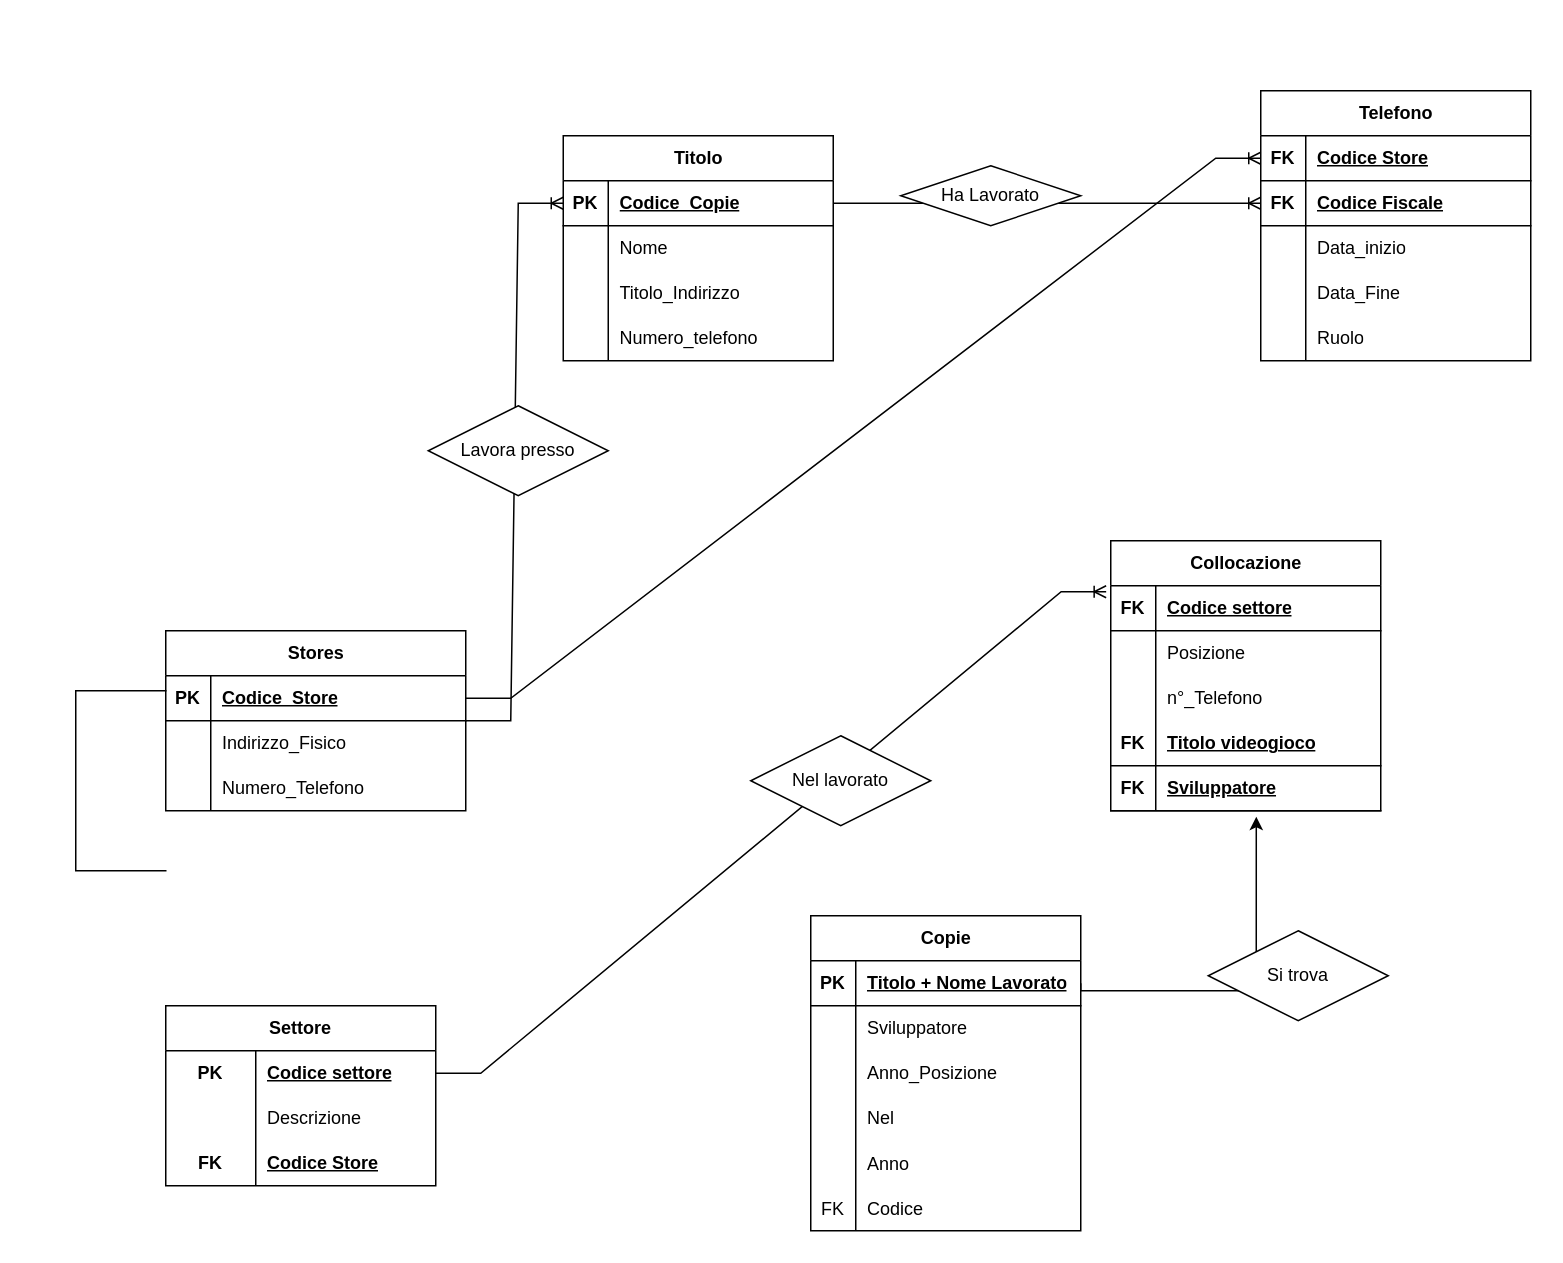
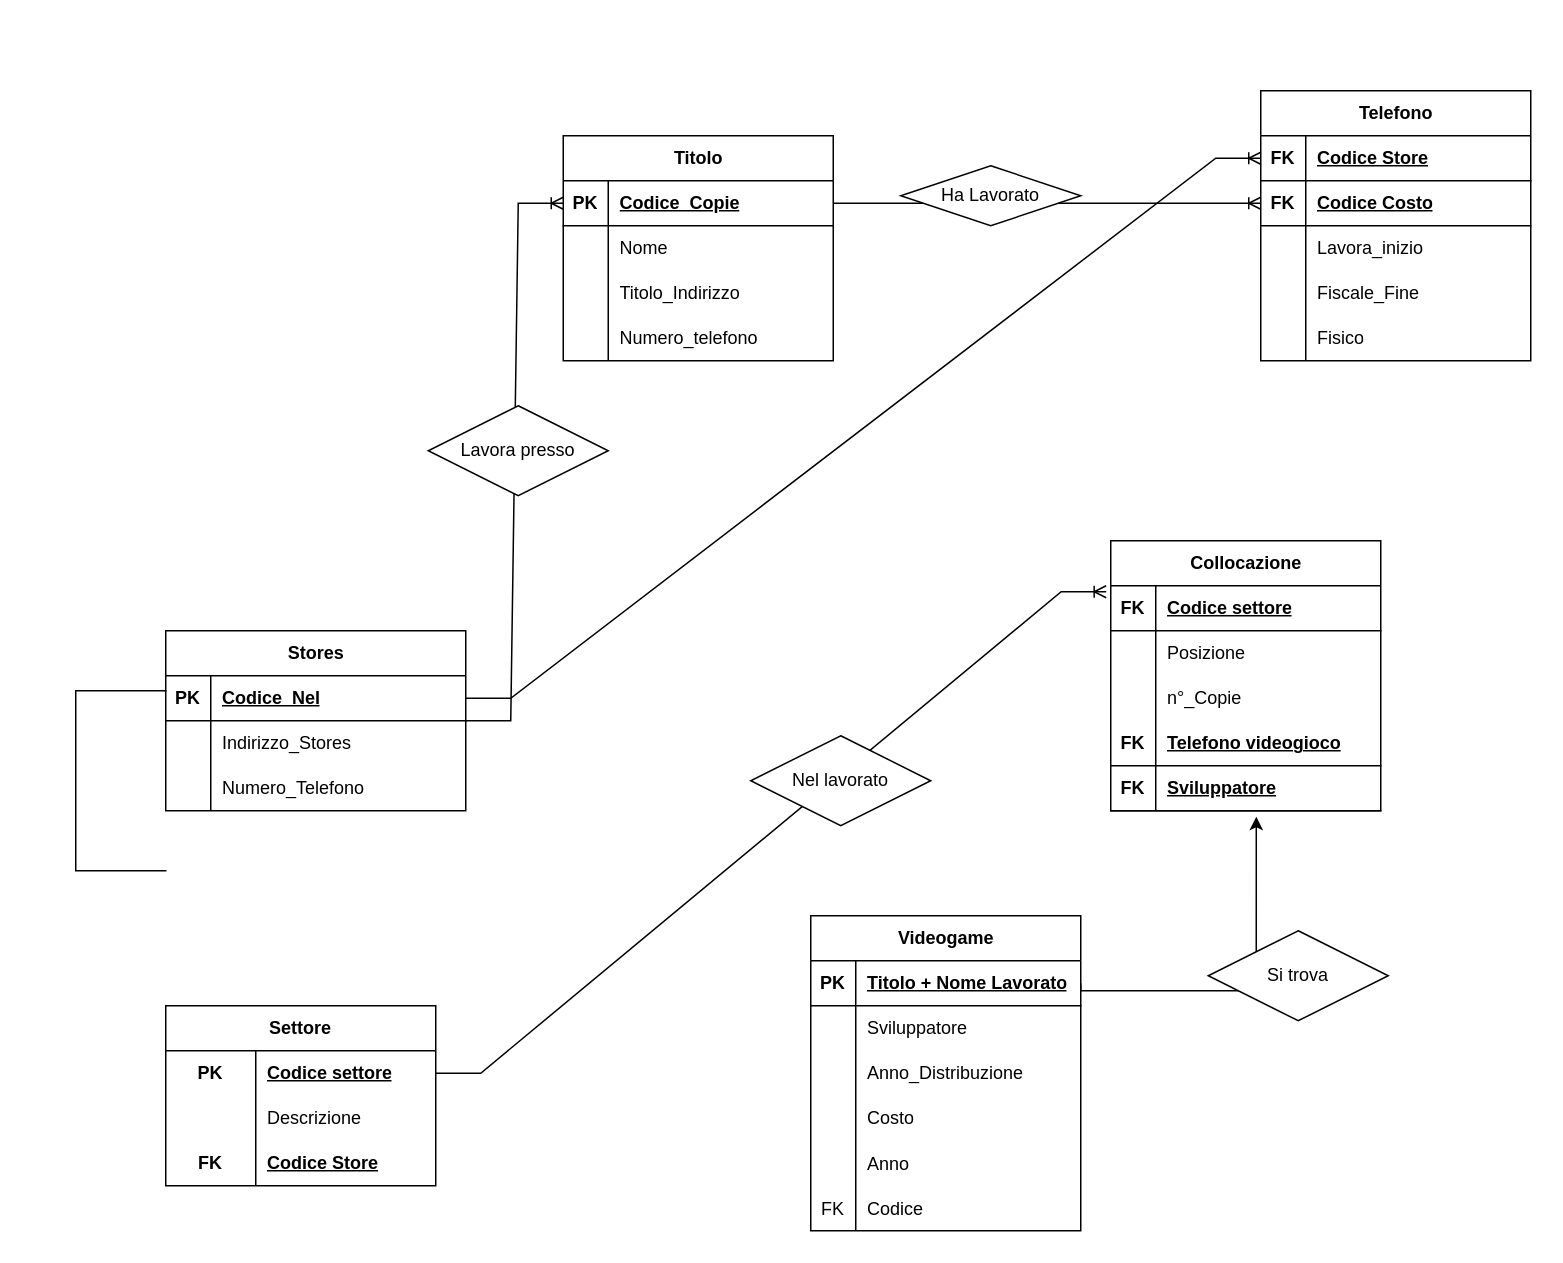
node "Codice Fiscale": label "Codice Fiscale" -> "Codice Costo"
node "Data_inizio": label "Data_inizio" -> "Lavora_inizio"
node "Data_Fine": label "Data_Fine" -> "Fiscale_Fine"
node "Ruolo": label "Ruolo" -> "Fisico"
node "Codice_Store": label "Codice_Store" -> "Codice_Nel"
node "n°_Telefono": label "n°_Telefono" -> "n°_Copie"
node "Indirizzo_Fisico": label "Indirizzo_Fisico" -> "Indirizzo_Stores"
node "Titolo videogioco": label "Titolo videogioco" -> "Telefono videogioco"
node "Copie": label "Copie" -> "Videogame"
node "Anno_Posizione": label "Anno_Posizione" -> "Anno_Distribuzione"
node "Nel": label "Nel" -> "Costo"
